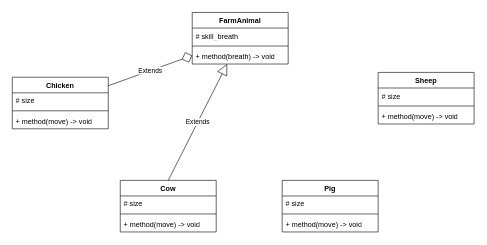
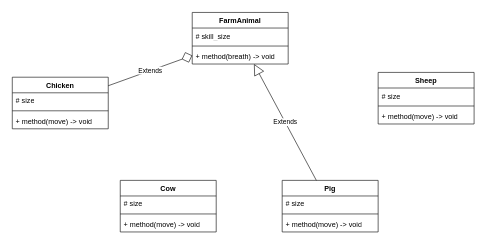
node "# skill_breath": label "# skill_breath" -> "# skill_size"
edge "Cow" -> "FarmAnimal": removed, label "Extends"
edge "Pig" -> "FarmAnimal": added, label "Extends"
